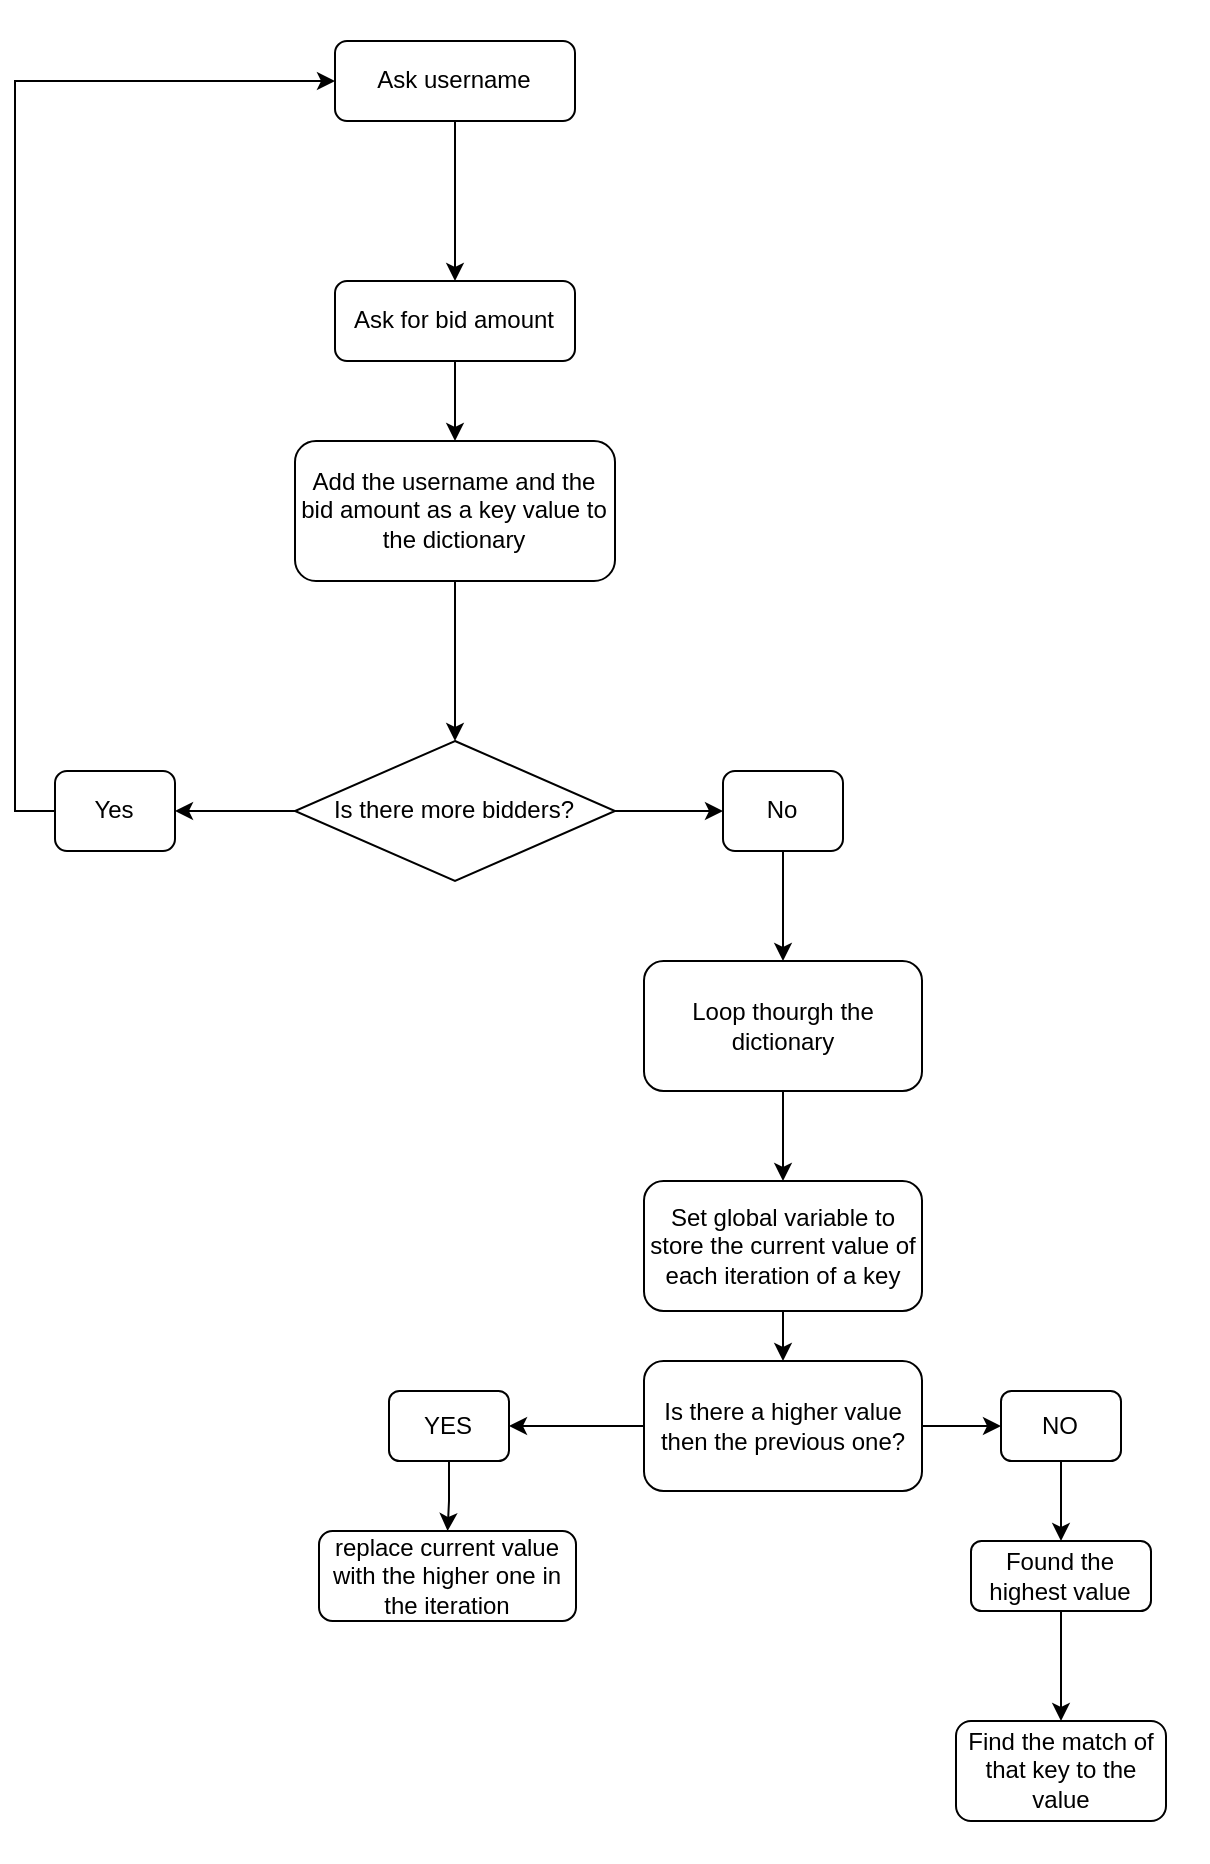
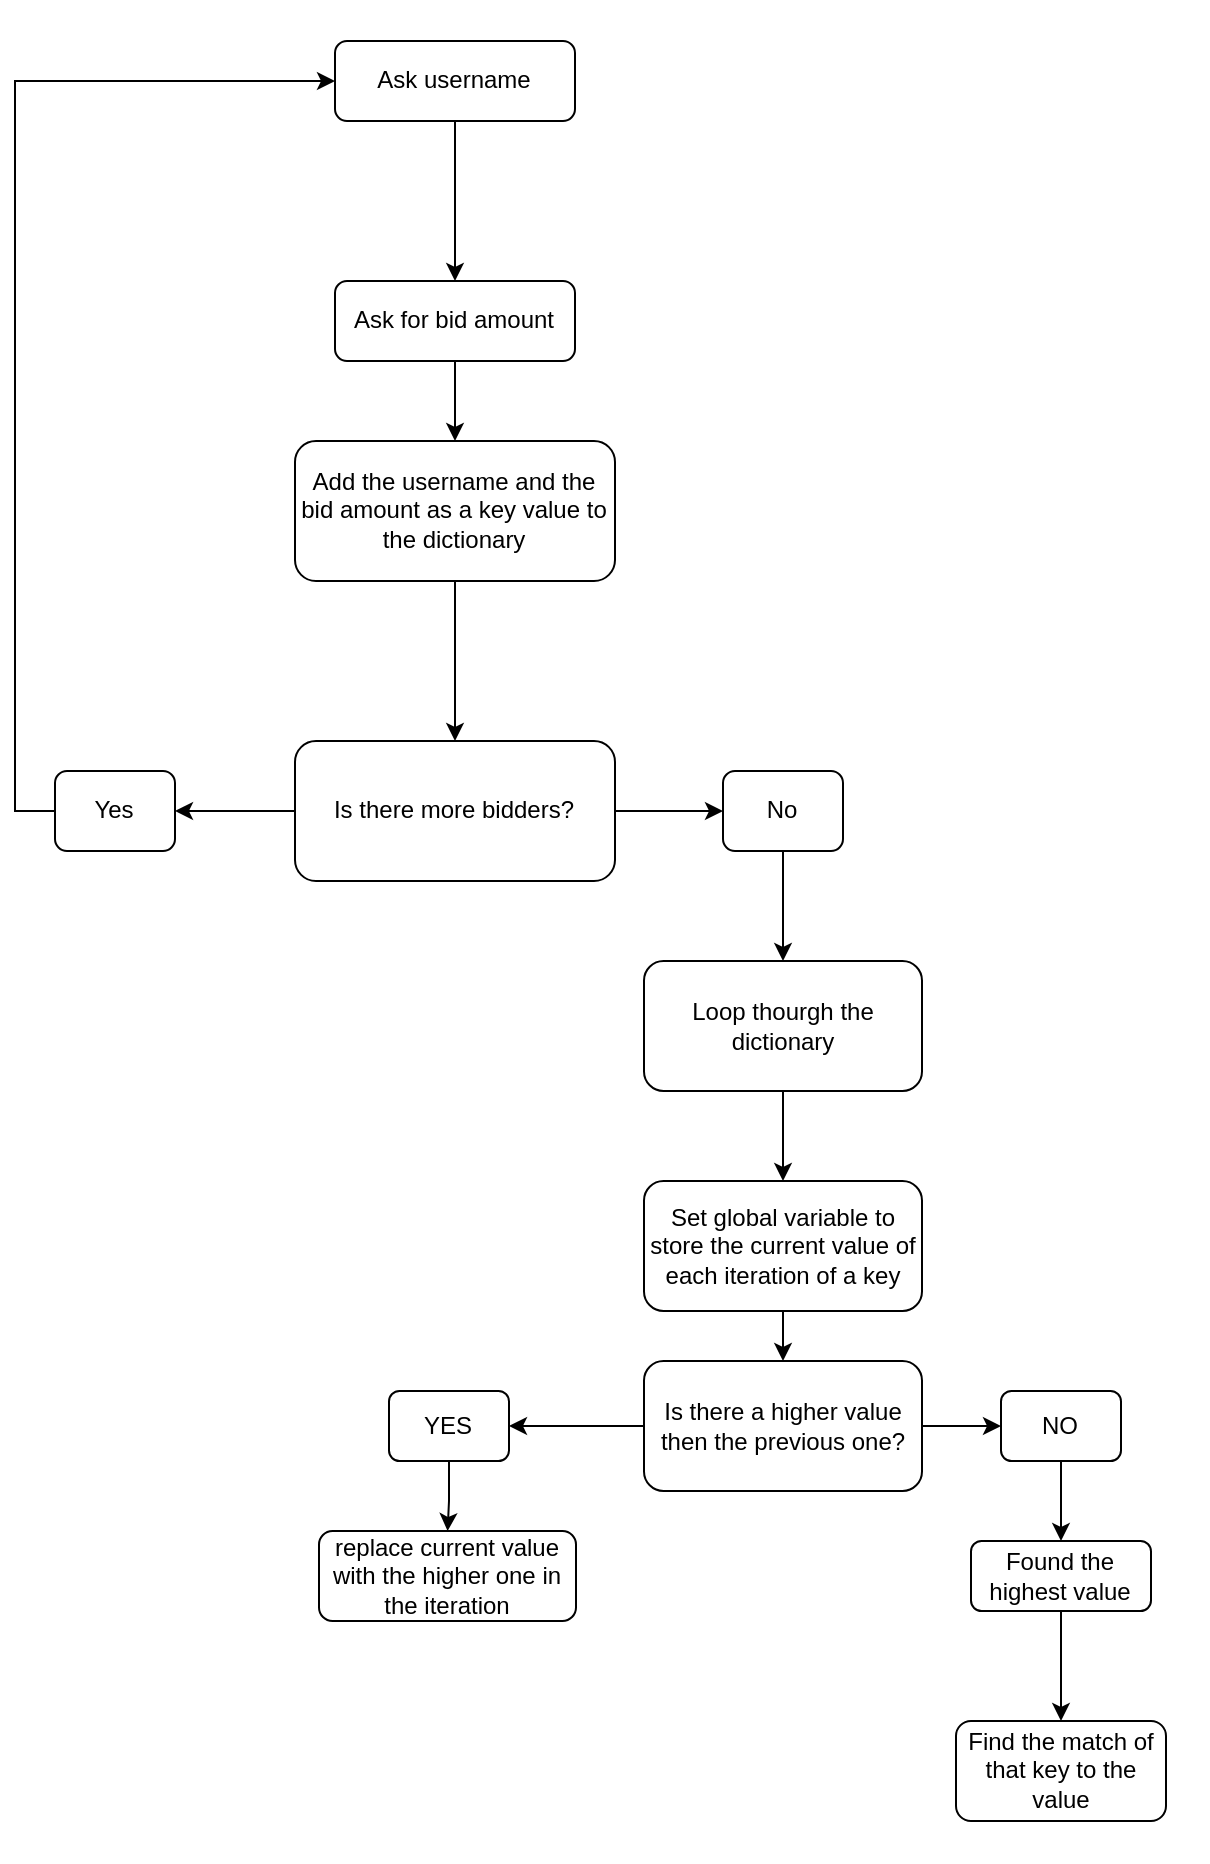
node "Is there more bidders?": shape diamond -> rounded rectangle
